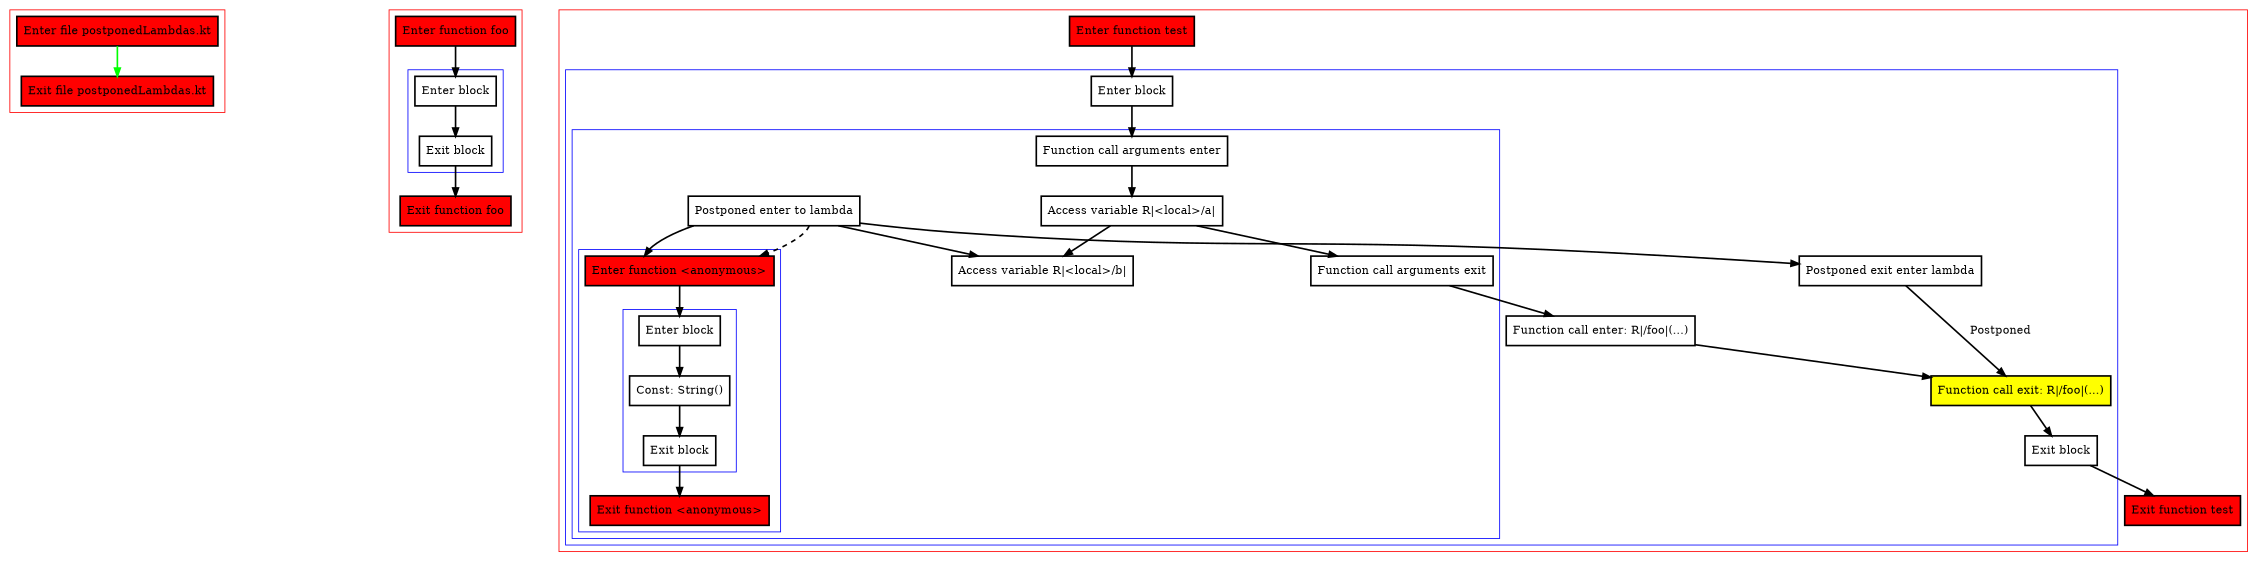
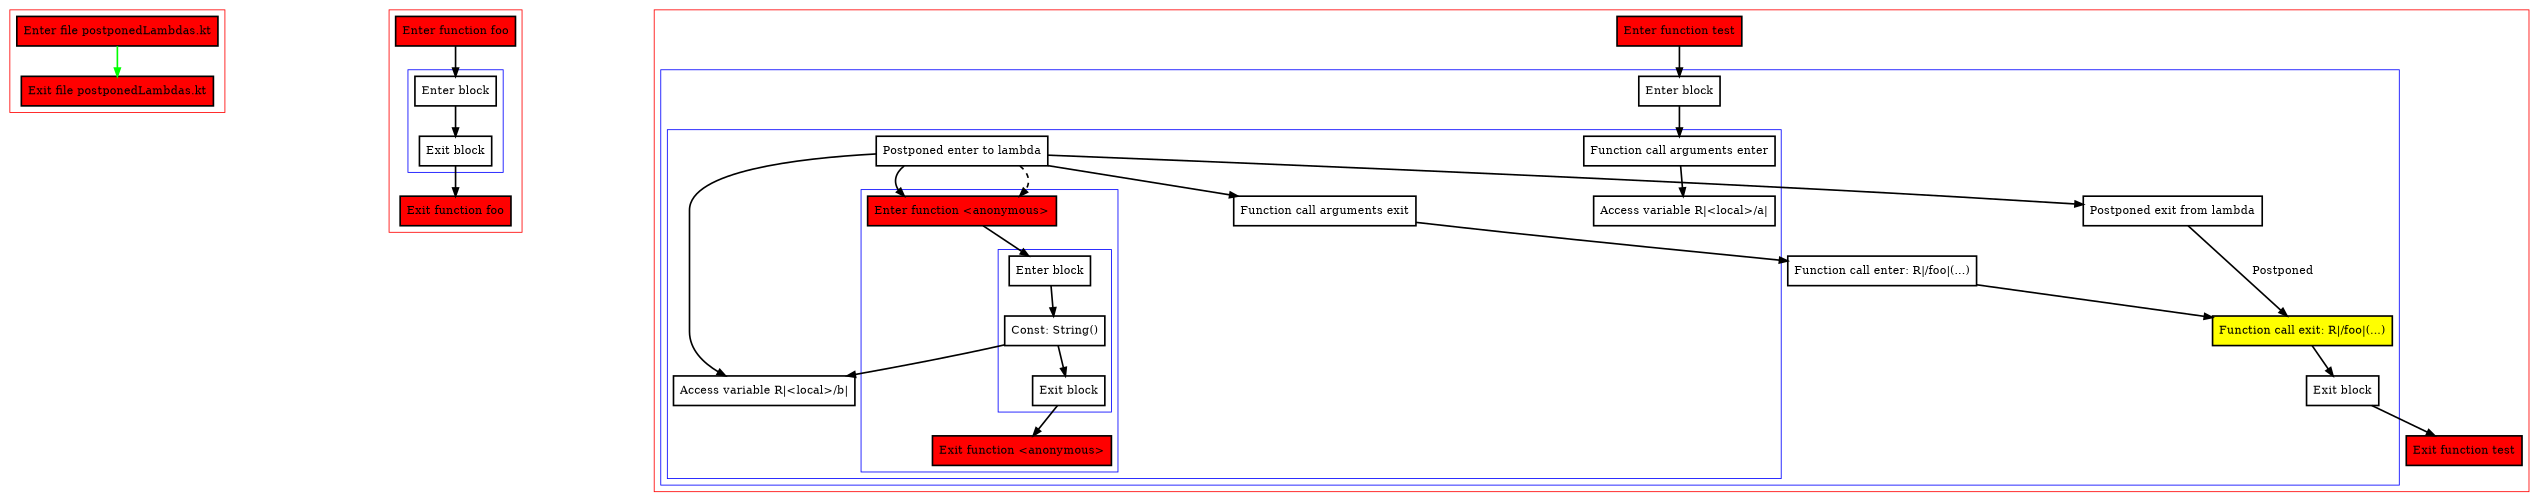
edge "Access variable R|<local>/a|" -> "Access variable R|<local>/b|": now "Const: String()" -> "Access variable R|<local>/b|"
edge "Access variable R|<local>/a|" -> "Function call arguments exit": now "Postponed enter to lambda" -> "Function call arguments exit"
node "Postponed exit enter lambda": label "Postponed exit enter lambda" -> "Postponed exit from lambda"
